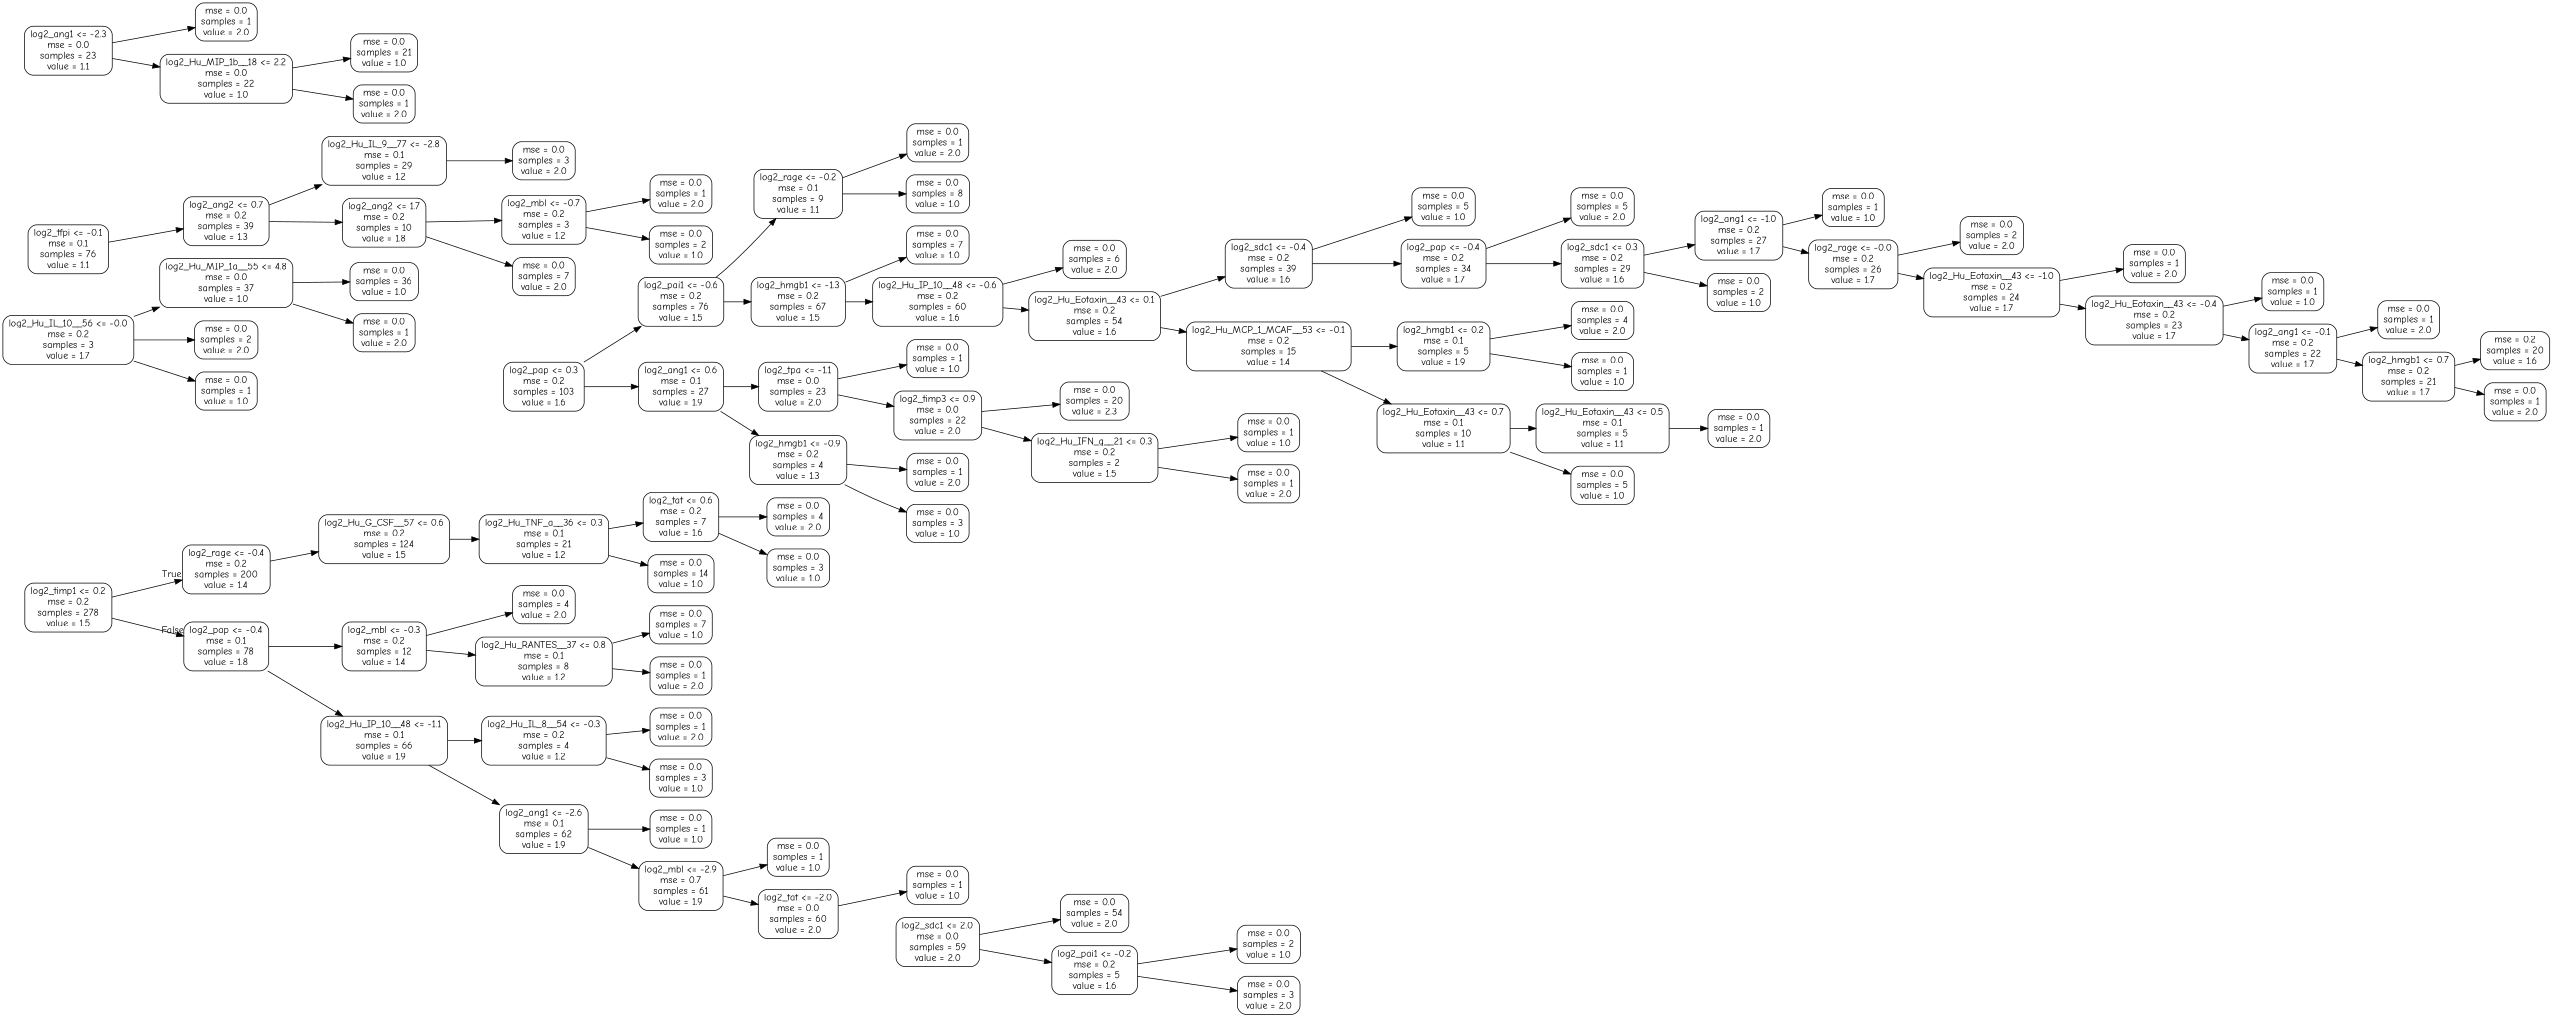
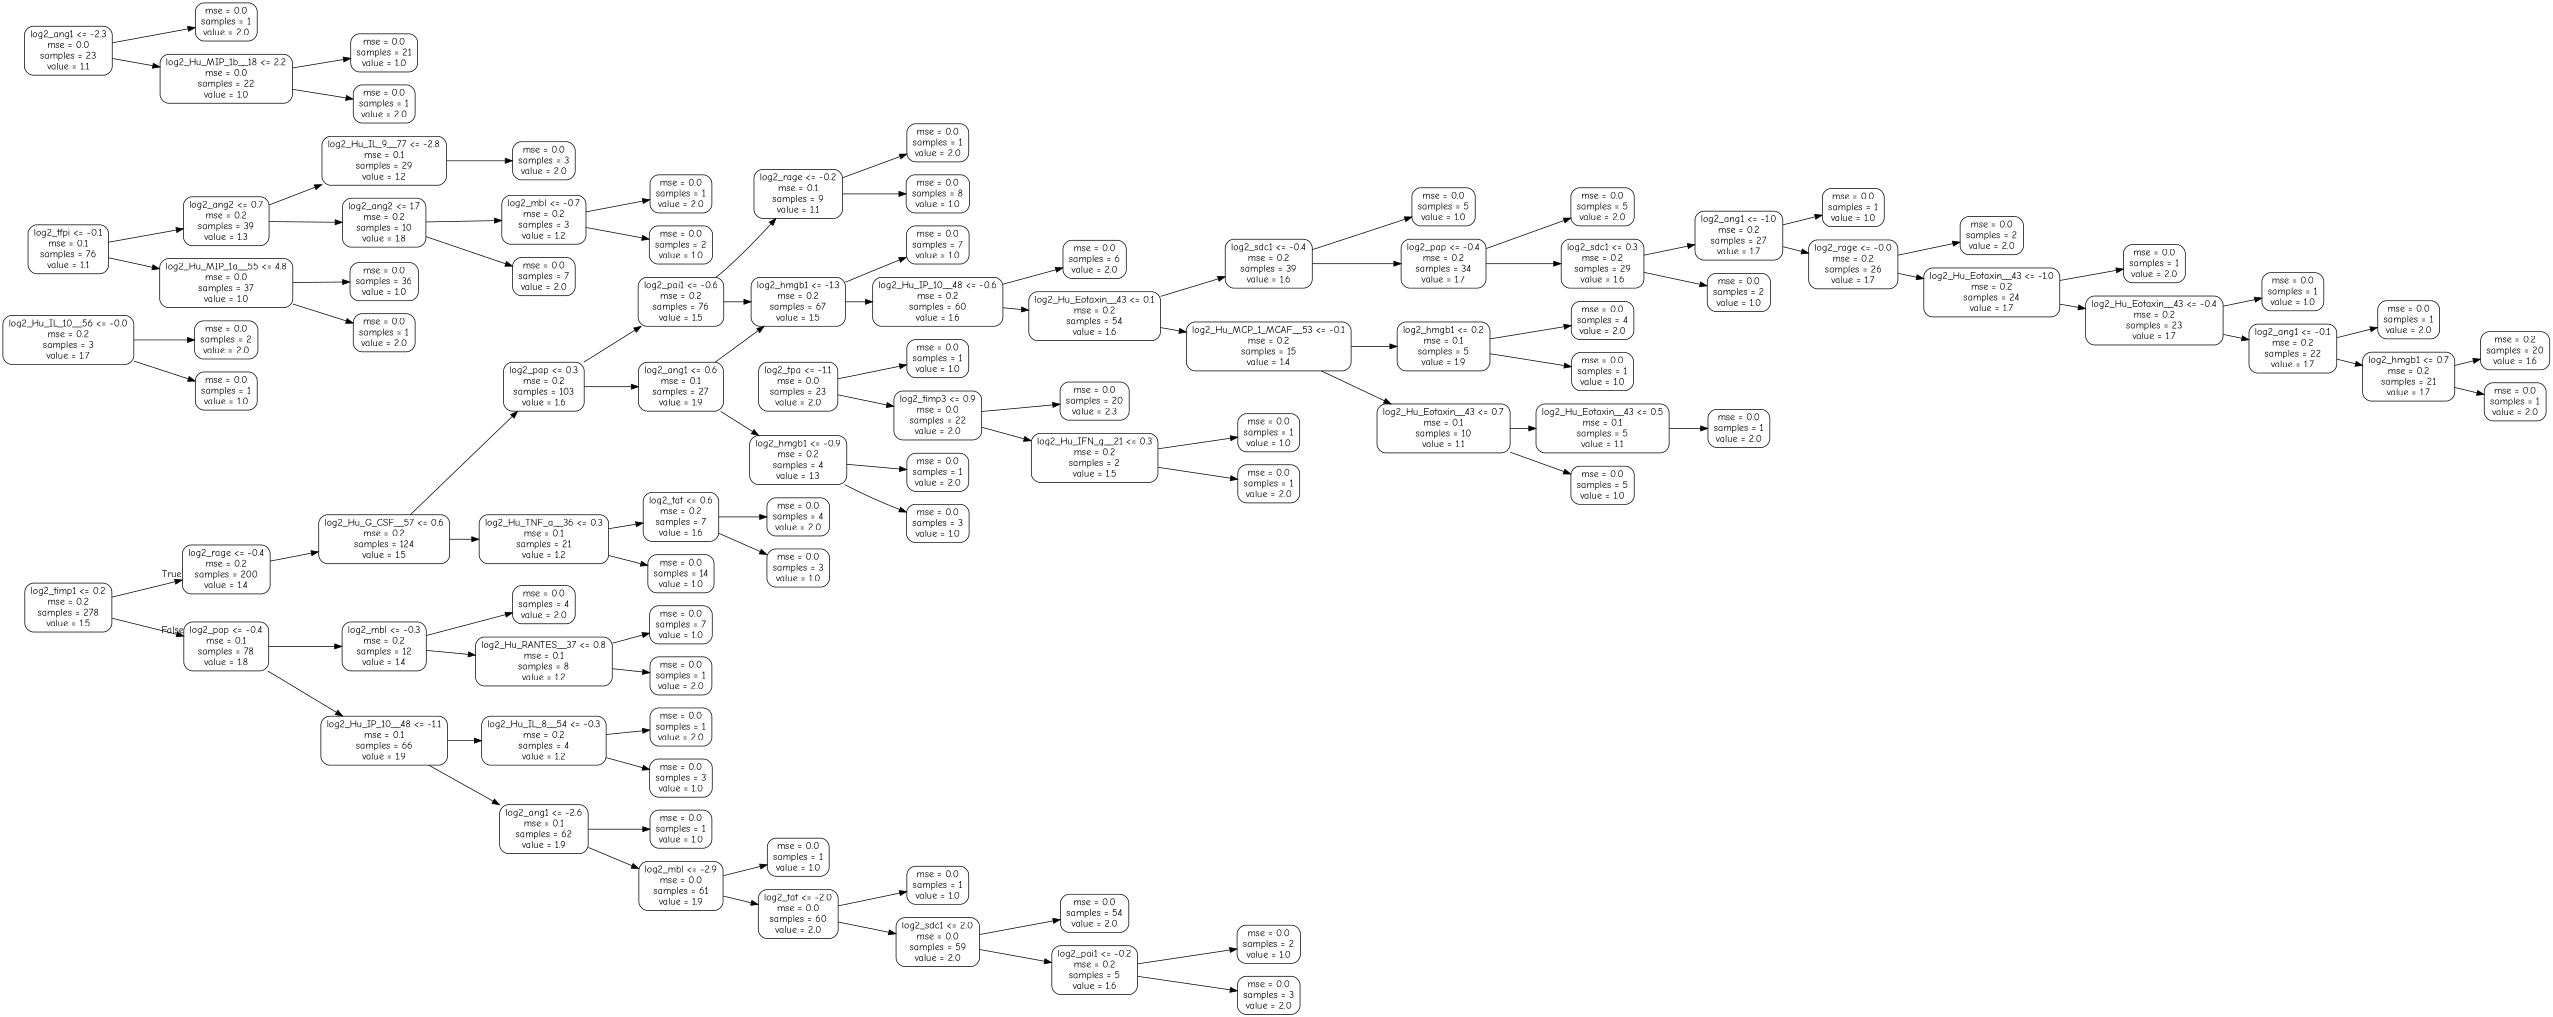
edge "log2_Hu_IL_10__56 <= -0.0 mse = 0.2 samples = 3 value = 1.7" -> "log2_Hu_MIP_1a__55 <= 4.8 mse = 0.0 samples = 37 value = 1.0": now "log2_tfpi <= -0.1 mse = 0.1 samples = 76 value = 1.1" -> "log2_Hu_MIP_1a__55 <= 4.8 mse = 0.0 samples = 37 value = 1.0"
edge "log2_ang1 <= 0.6 mse = 0.1 samples = 27 value = 1.9" -> "log2_tpa <= -1.1 mse = 0.0 samples = 23 value = 2.0": now "log2_ang1 <= 0.6 mse = 0.1 samples = 27 value = 1.9" -> "log2_hmgb1 <= -1.3 mse = 0.2 samples = 67 value = 1.5"
edge "log2_Hu_G_CSF__57 <= 0.6 mse = 0.2 samples = 124 value = 1.5" -> "log2_pap <= 0.3 mse = 0.2 samples = 103 value = 1.6": added
node "log2_mbl <= -2.9 mse = 0.7 samples = 61 value = 1.9": label "log2_mbl <= -2.9 mse = 0.7 samples = 61 value = 1.9" -> "log2_mbl <= -2.9 mse = 0.0 samples = 61 value = 1.9"
edge "log2_tat <= -2.0 mse = 0.0 samples = 60 value = 2.0" -> "log2_sdc1 <= 2.0 mse = 0.0 samples = 59 value = 2.0": added
